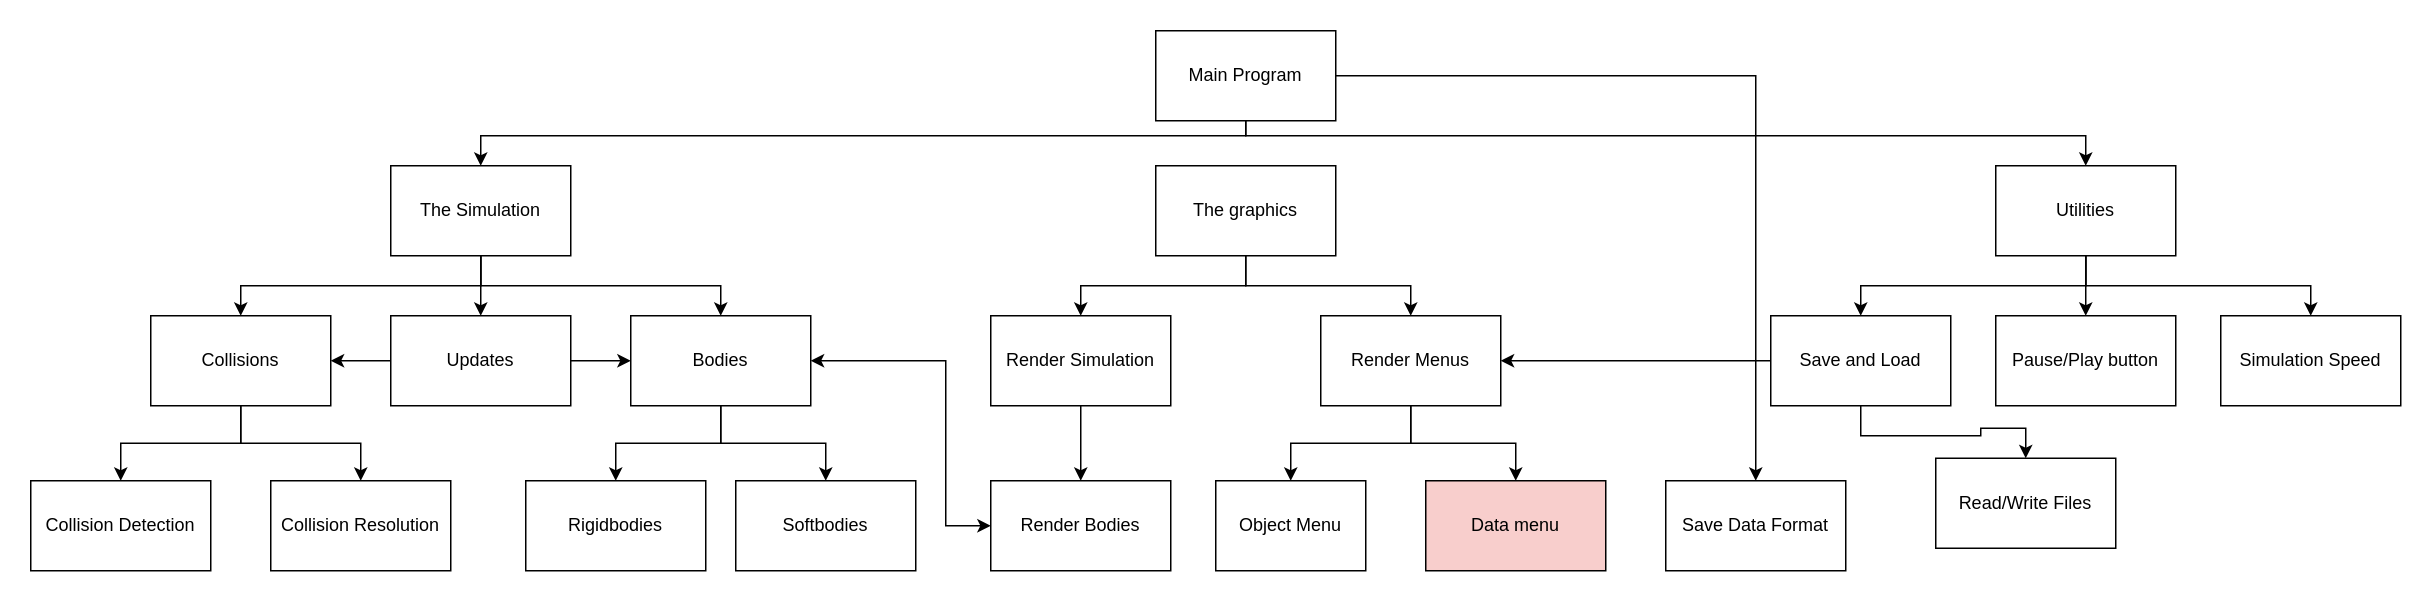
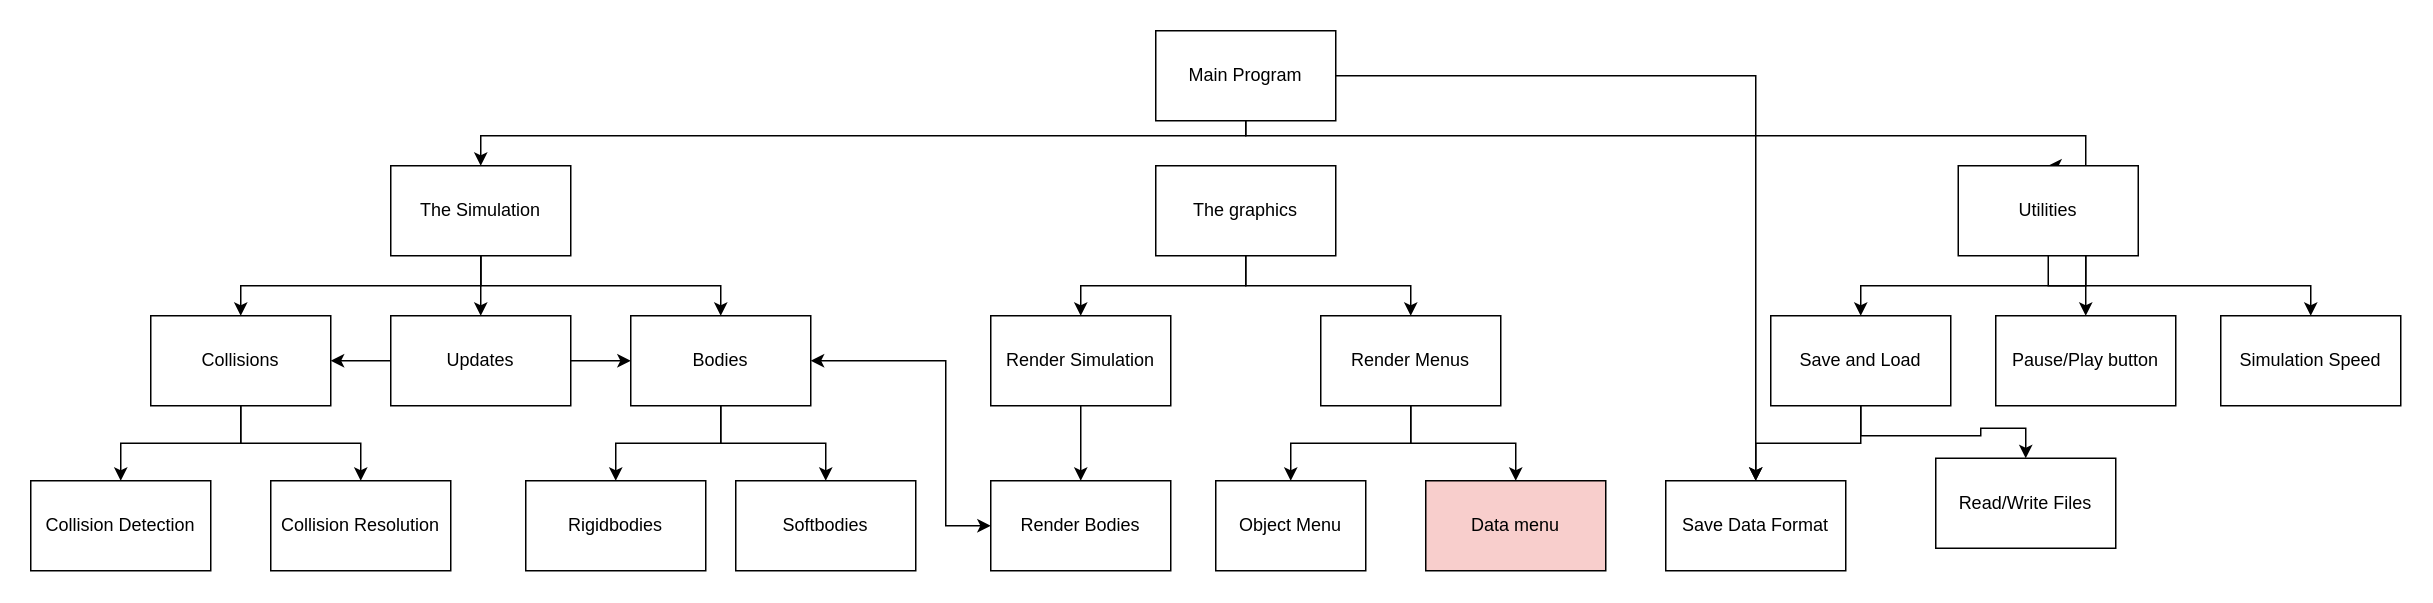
node "Utilities": moved (2086, 211) -> (2048, 211)
edge "Save and Load" -> "Render Menus": now "Save and Load" -> "Save Data Format"
